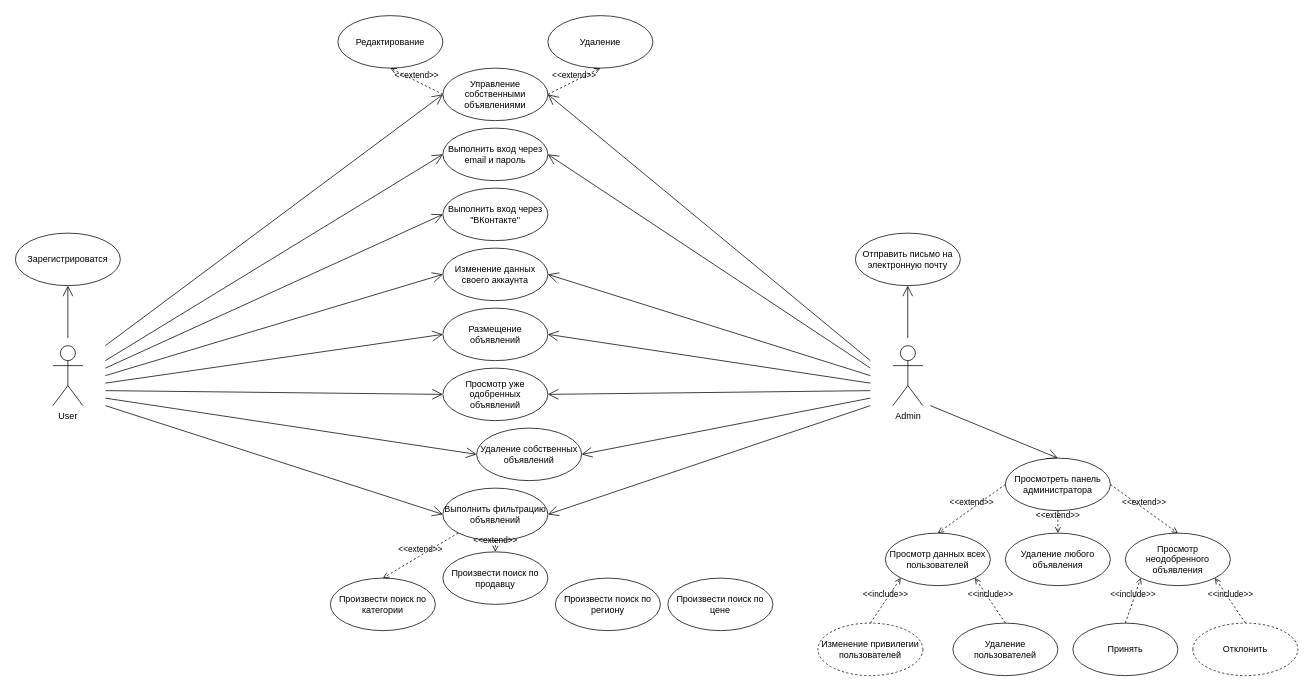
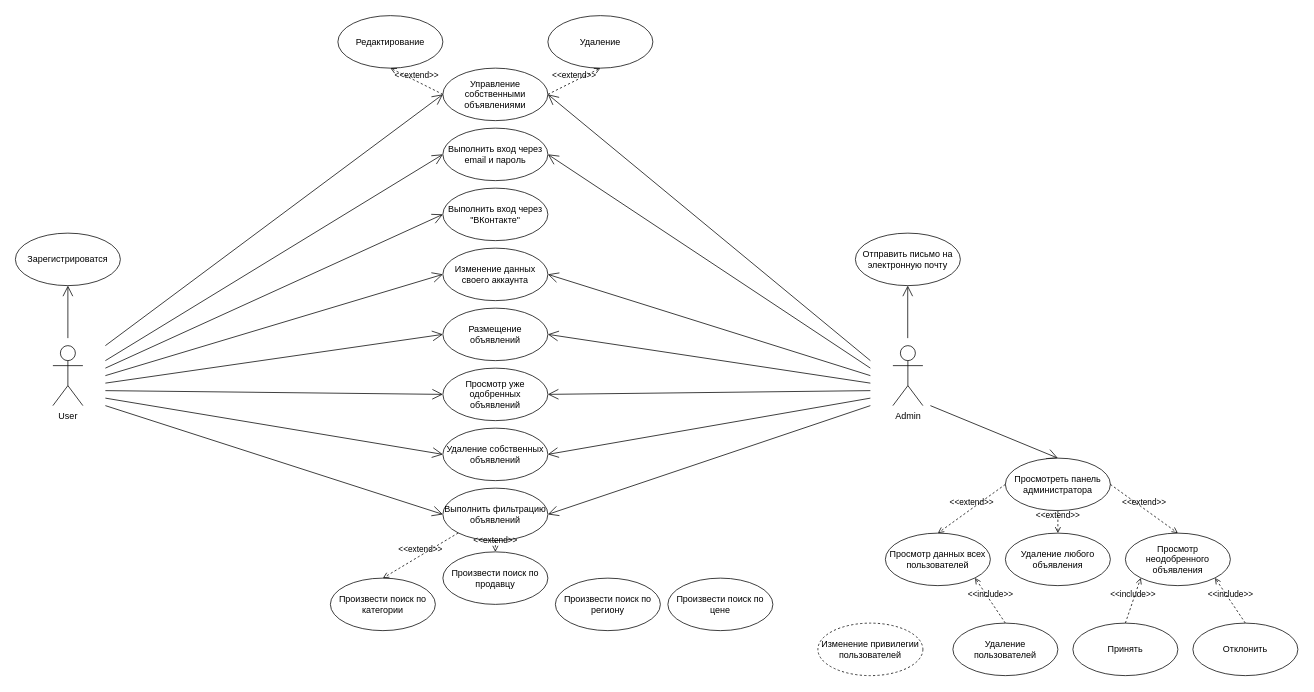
node "Удаление собственных объявлений": moved (529, 454) -> (495, 454)
edge "Изменение привилегии пользователей" -> "Просмотр данных всех пользователей": removed, label "<<include>>"
node "Отклонить": style dashed -> solid
